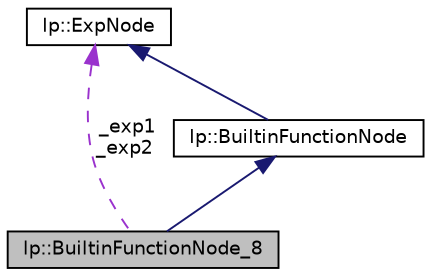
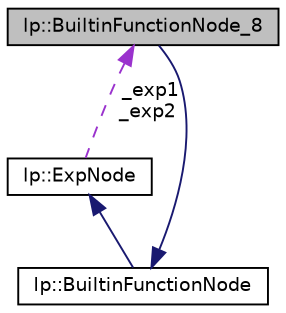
edge "lp::BuiltinFunctionNode_8" -> "lp::ExpNode": reversed
